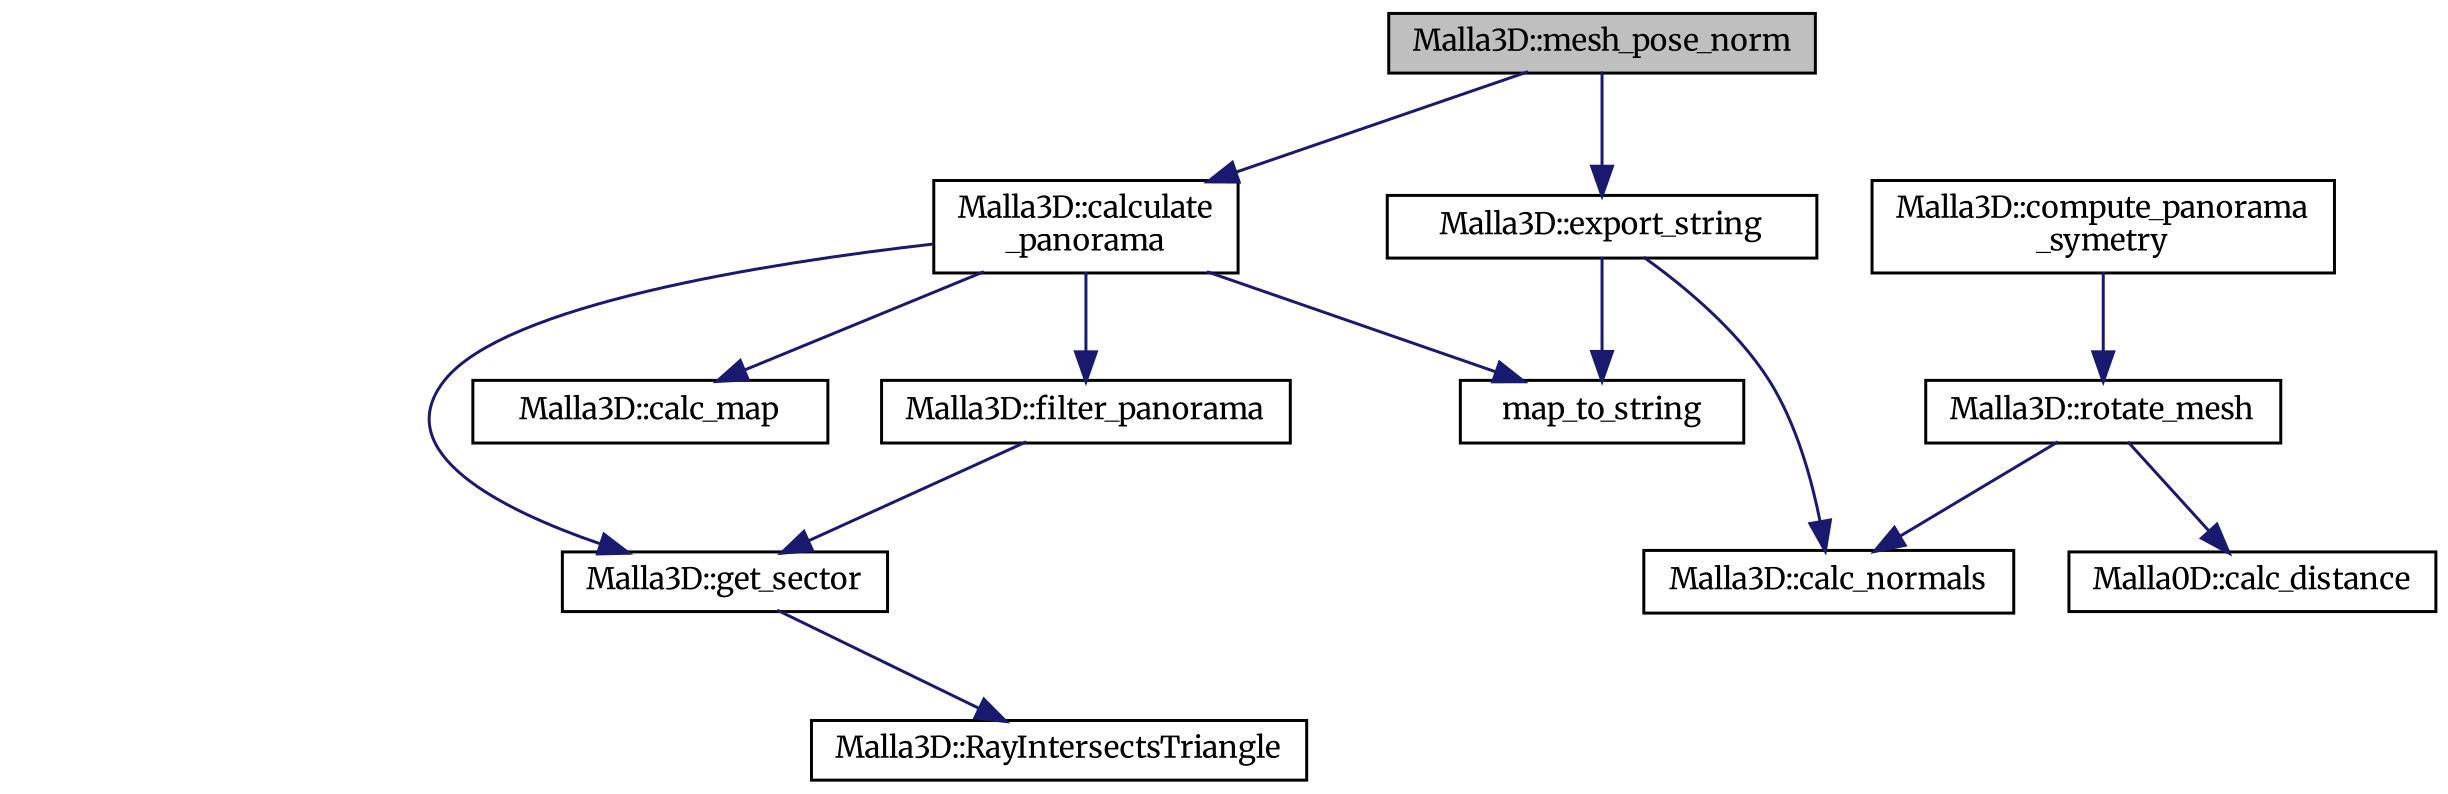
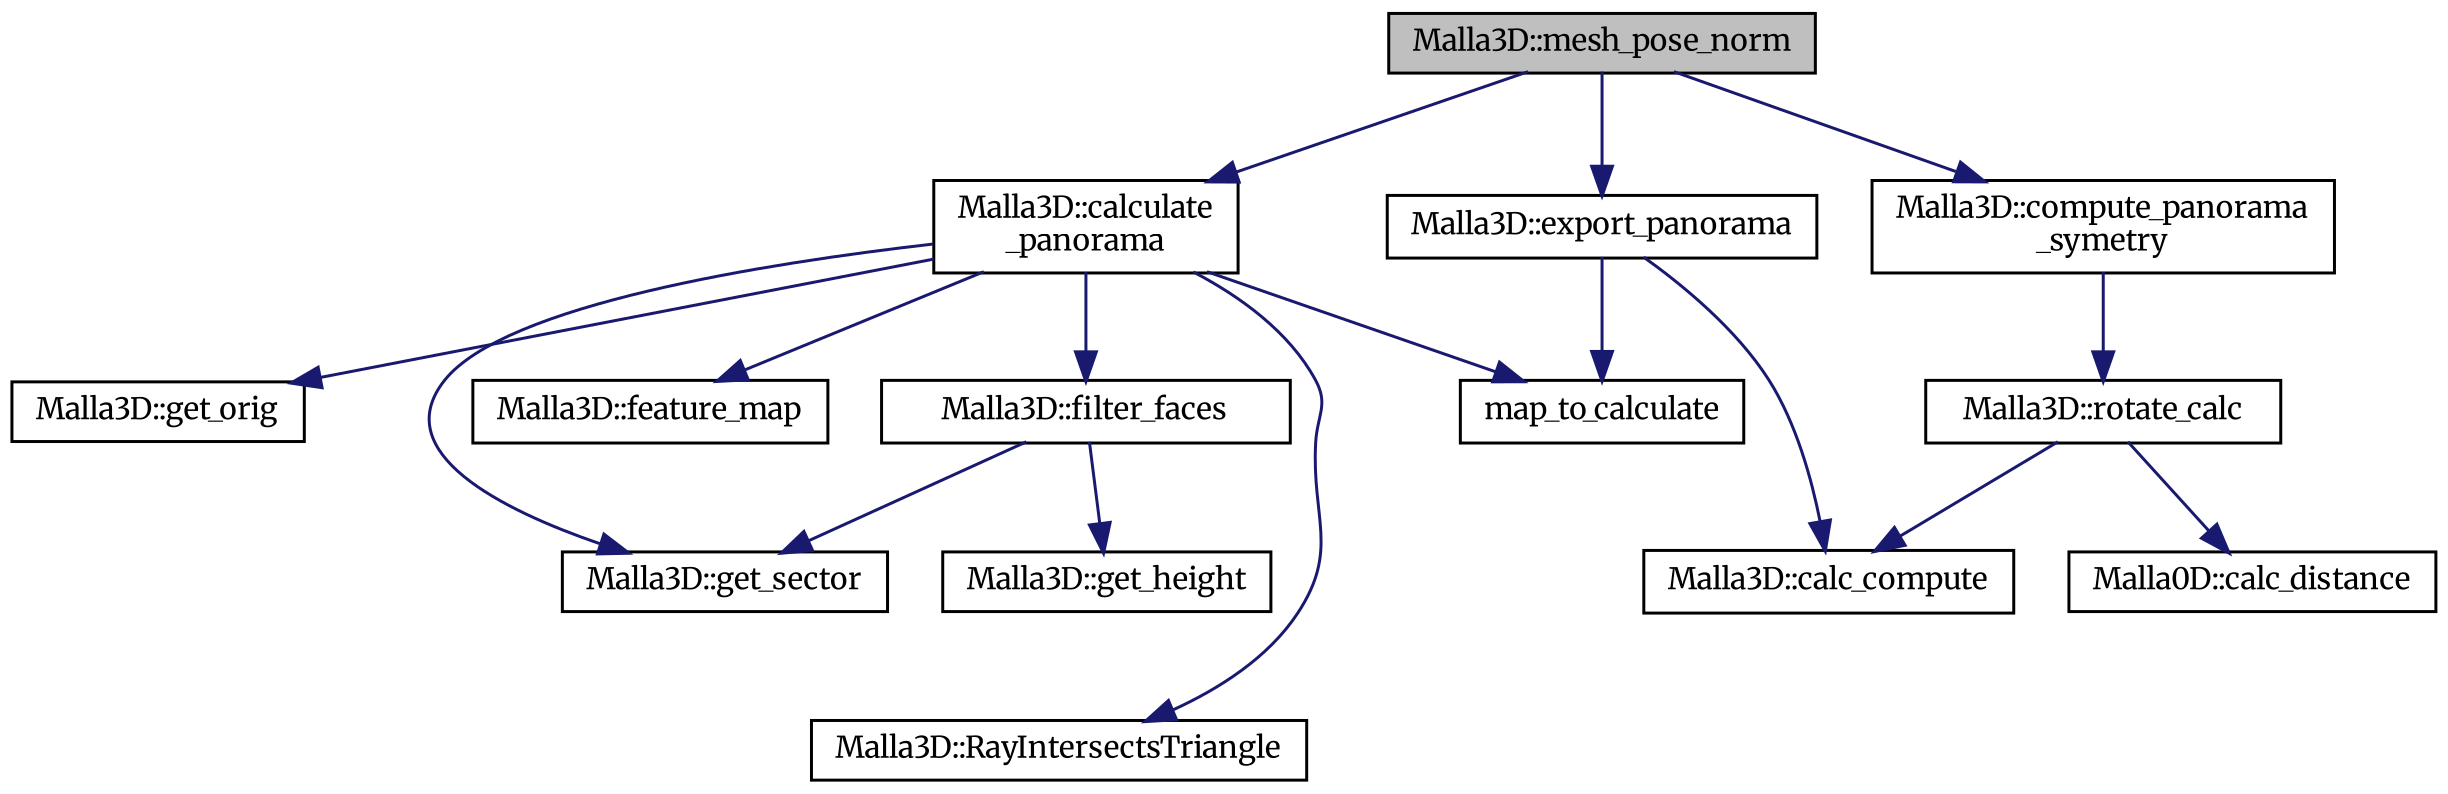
edge "Malla3D::mesh_pose_norm" -> "Malla3D::compute_panorama _symetry": added
node "Malla3D::export_string": label "Malla3D::export_string" -> "Malla3D::export_panorama"
node "Malla3D::get_orig": added
node "Malla3D::calc_map": label "Malla3D::calc_map" -> "Malla3D::feature_map"
node "Malla3D::filter_panorama": label "Malla3D::filter_panorama" -> "Malla3D::filter_faces"
node "map_to_string": label "map_to_string" -> "map_to_calculate"
node "Malla3D::rotate_mesh": label "Malla3D::rotate_mesh" -> "Malla3D::rotate_calc"
node "Malla3D::get_height": added
node "Malla3D::calc_normals": label "Malla3D::calc_normals" -> "Malla3D::calc_compute"
edge "Malla3D::get_sector" -> "Malla3D::RayIntersectsTriangle": now "Malla3D::calculate _panorama" -> "Malla3D::RayIntersectsTriangle"
